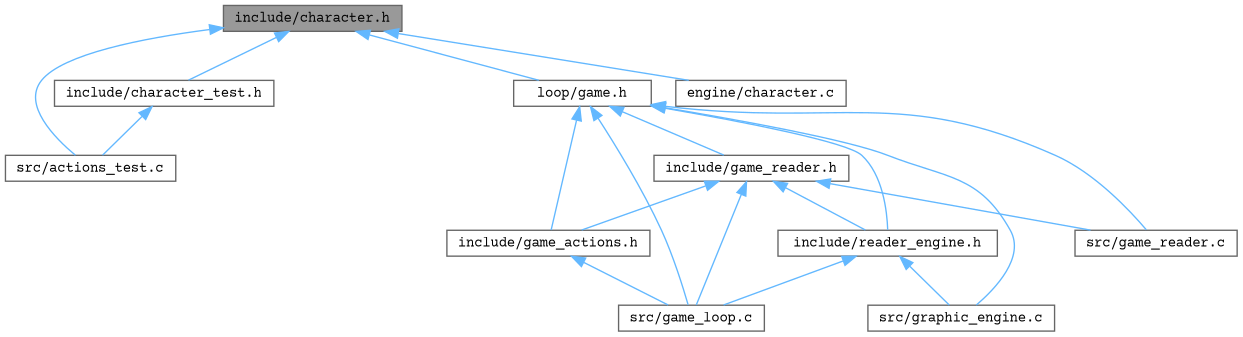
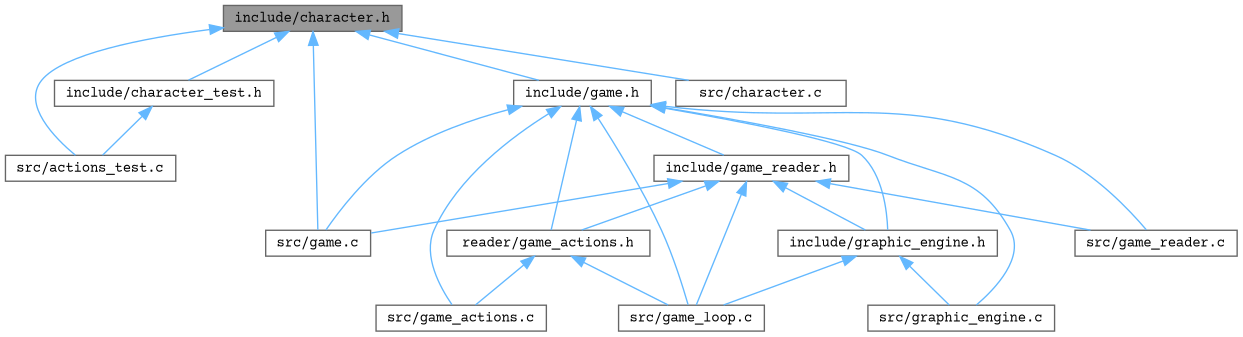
node "loop/game.h": label "loop/game.h" -> "include/game.h"
node "engine/character.c": label "engine/character.c" -> "src/character.c"
node "src/game.c": added
node "include/game_actions.h": label "include/game_actions.h" -> "reader/game_actions.h"
node "include/reader_engine.h": label "include/reader_engine.h" -> "include/graphic_engine.h"
node "src/game_actions.c": added
